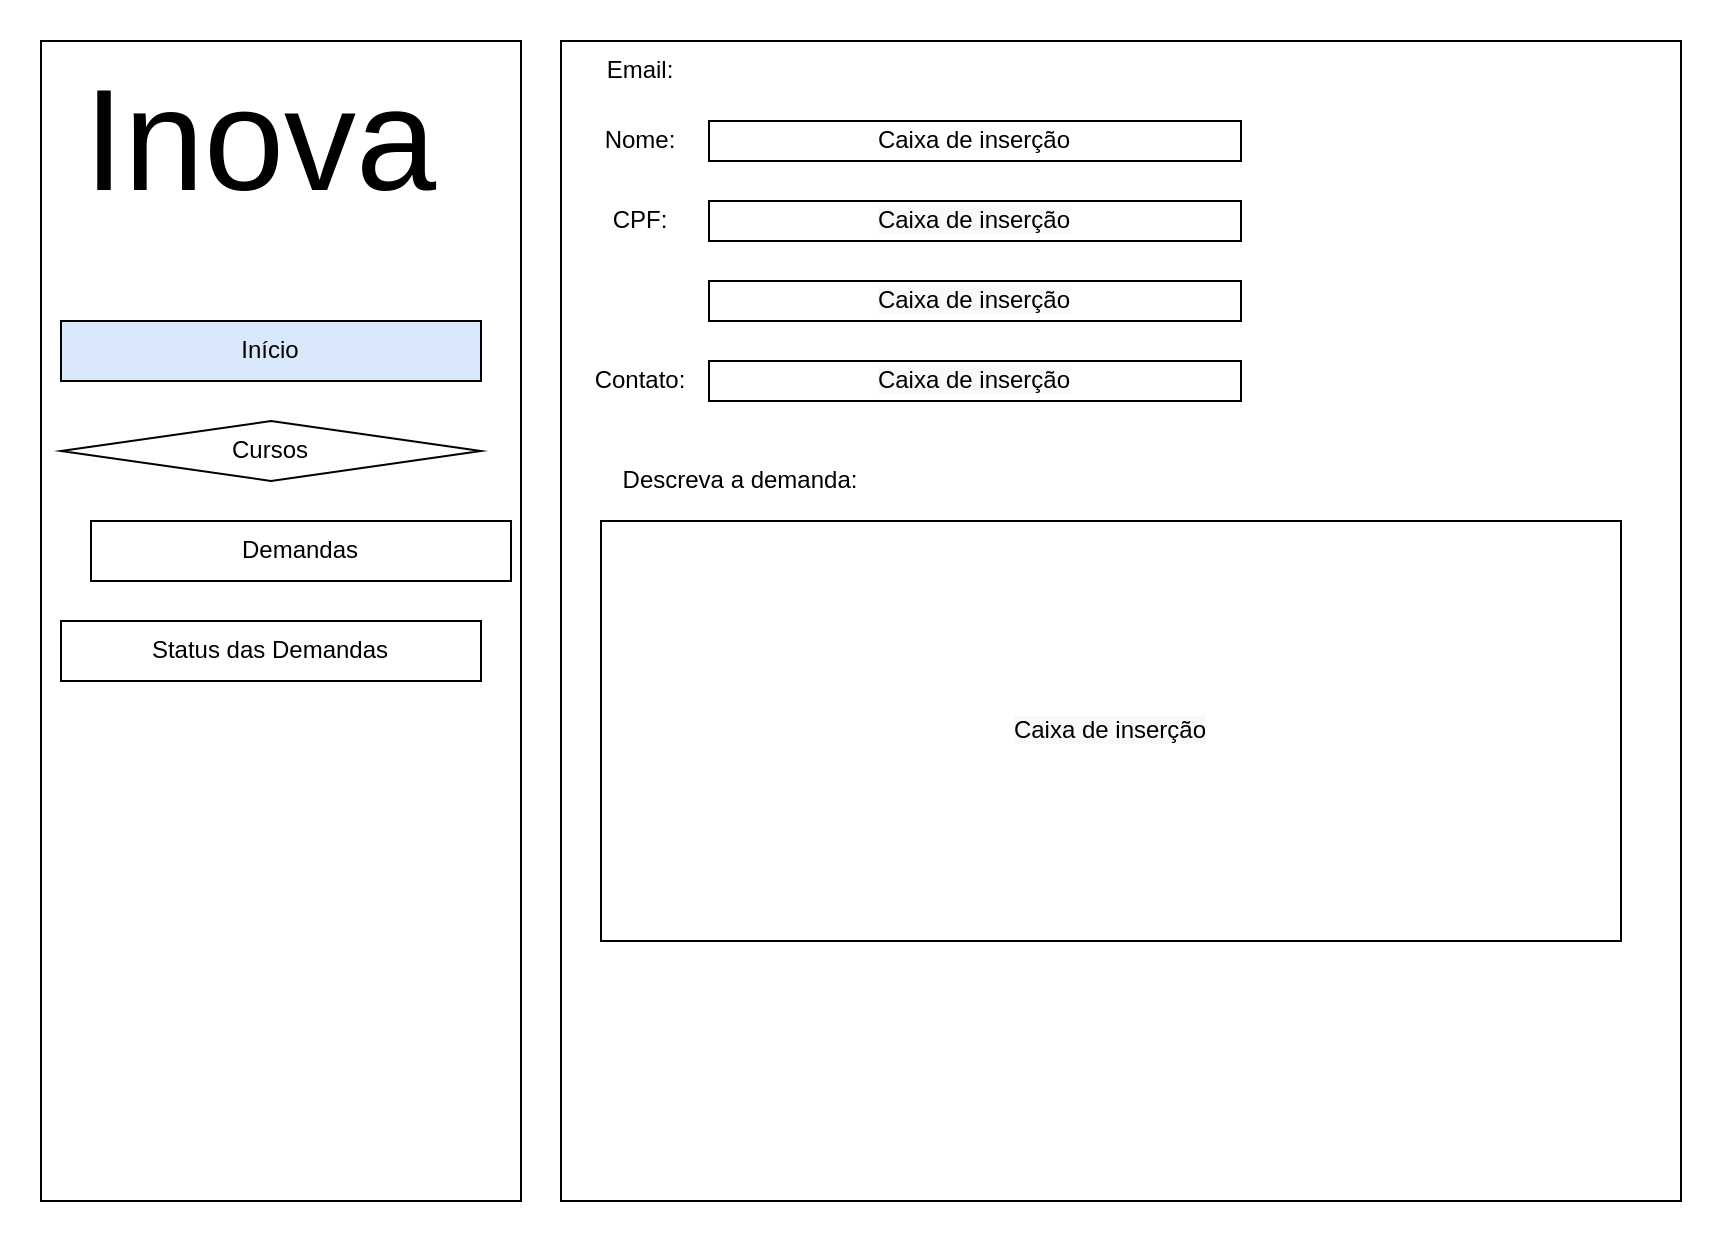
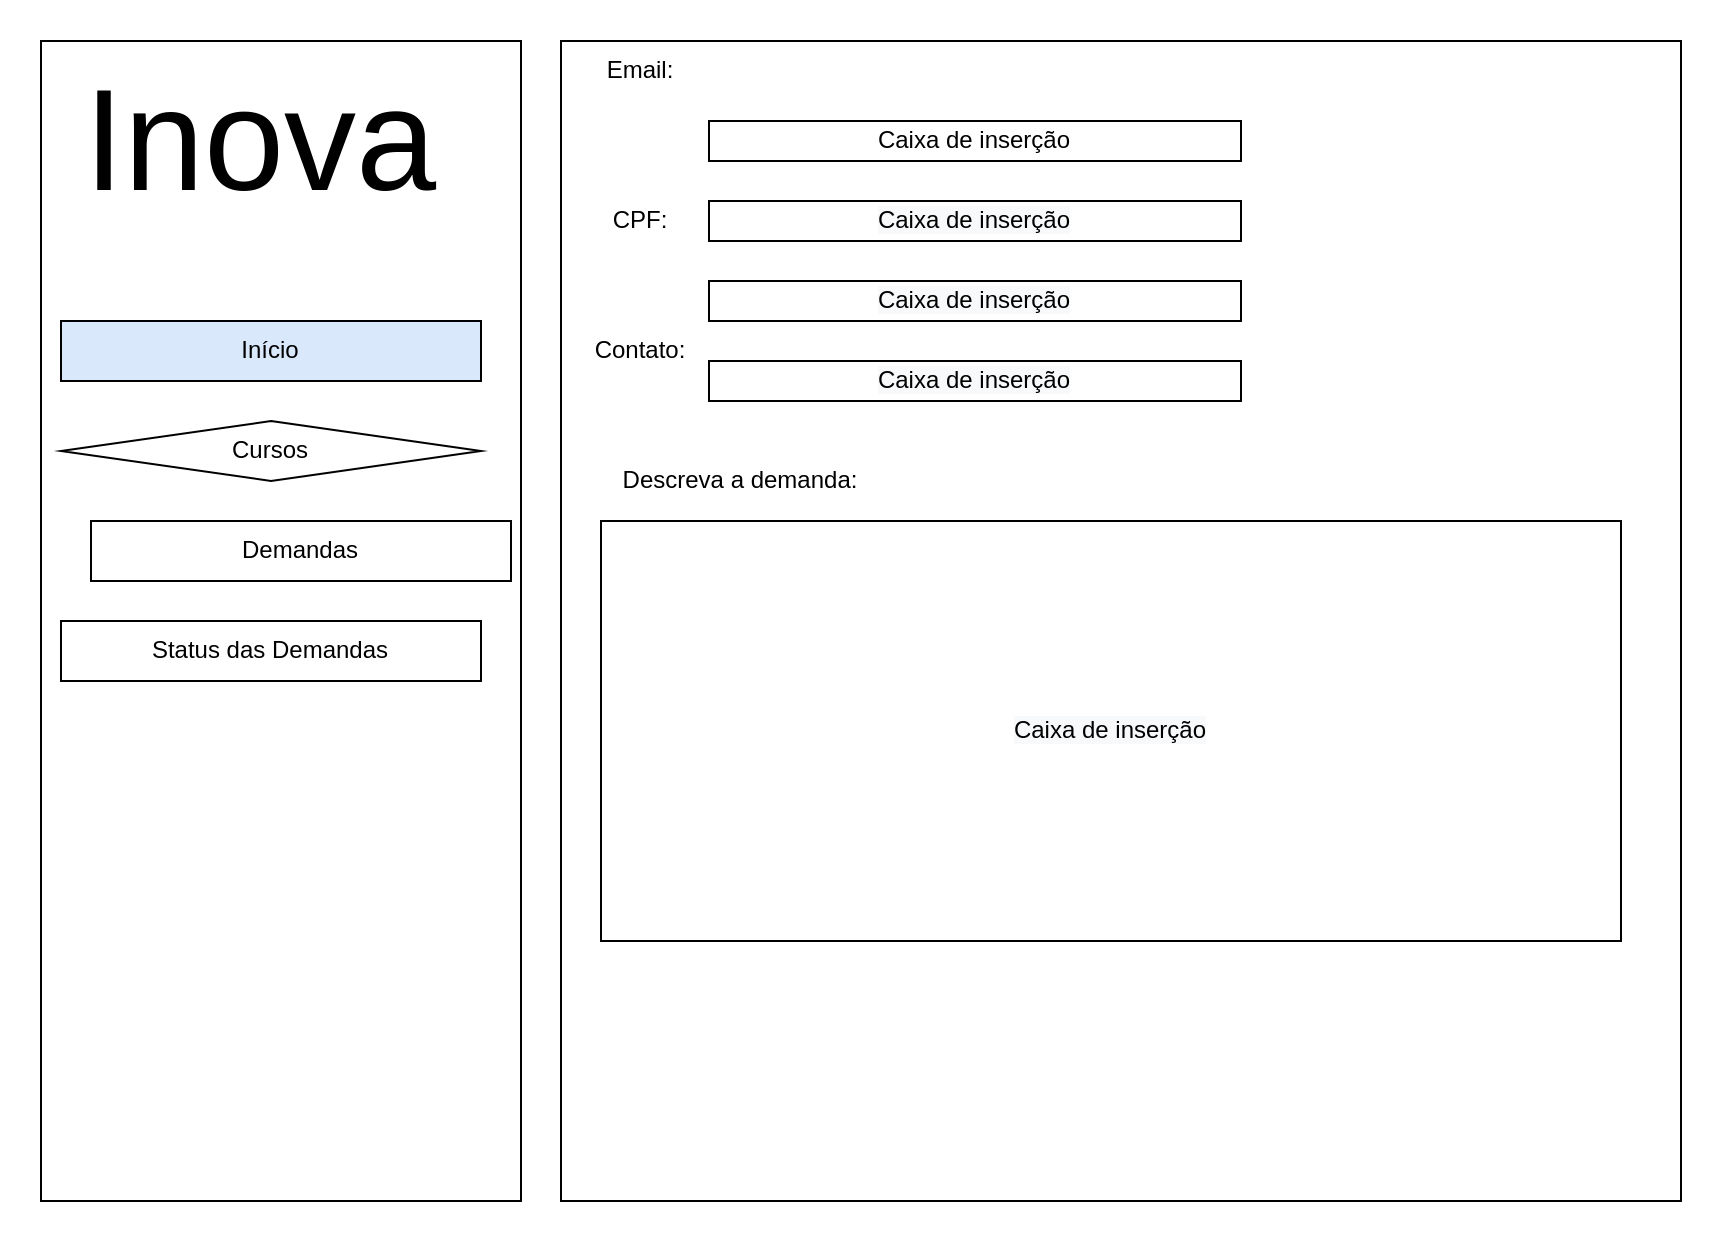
node "Nome:": removed
node "Contato:": moved (641, 381) -> (641, 351)
